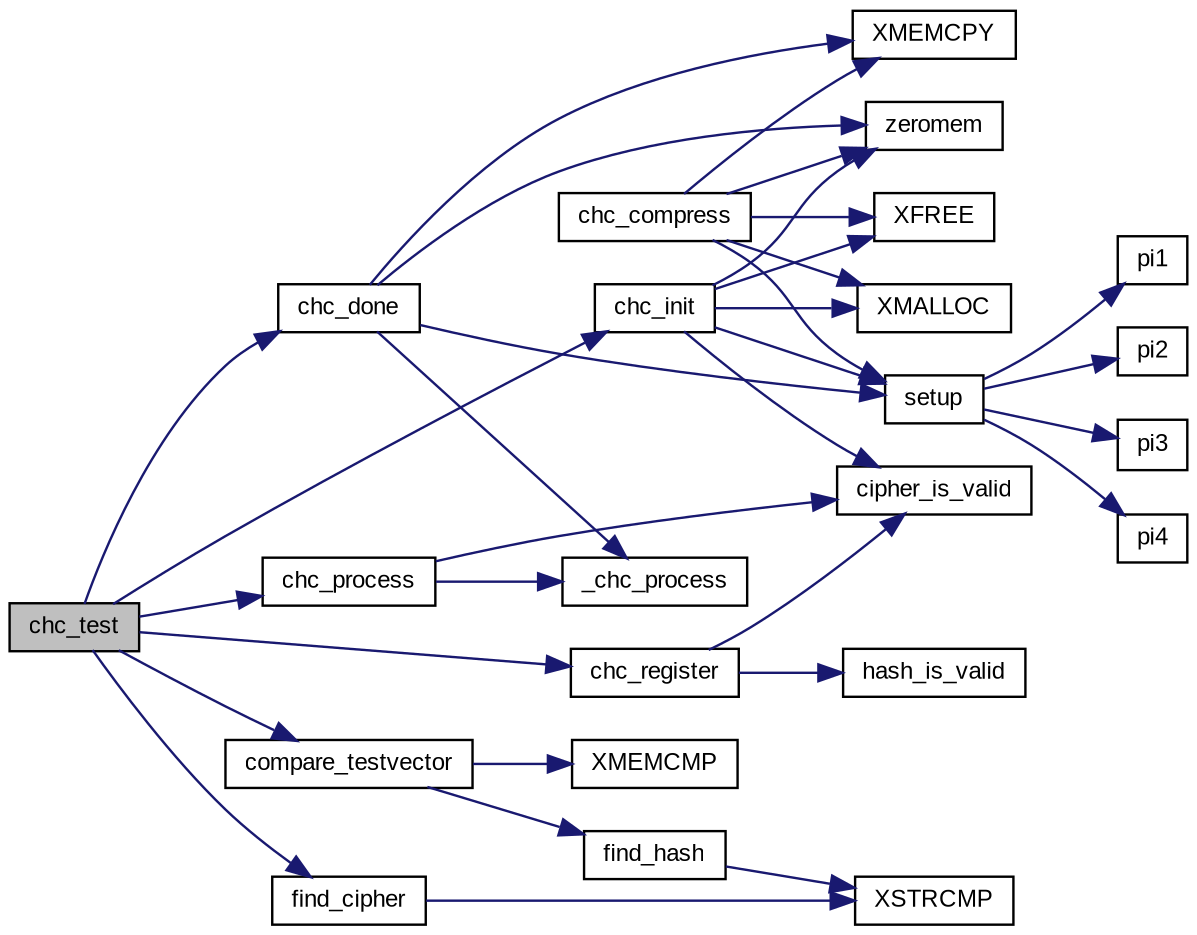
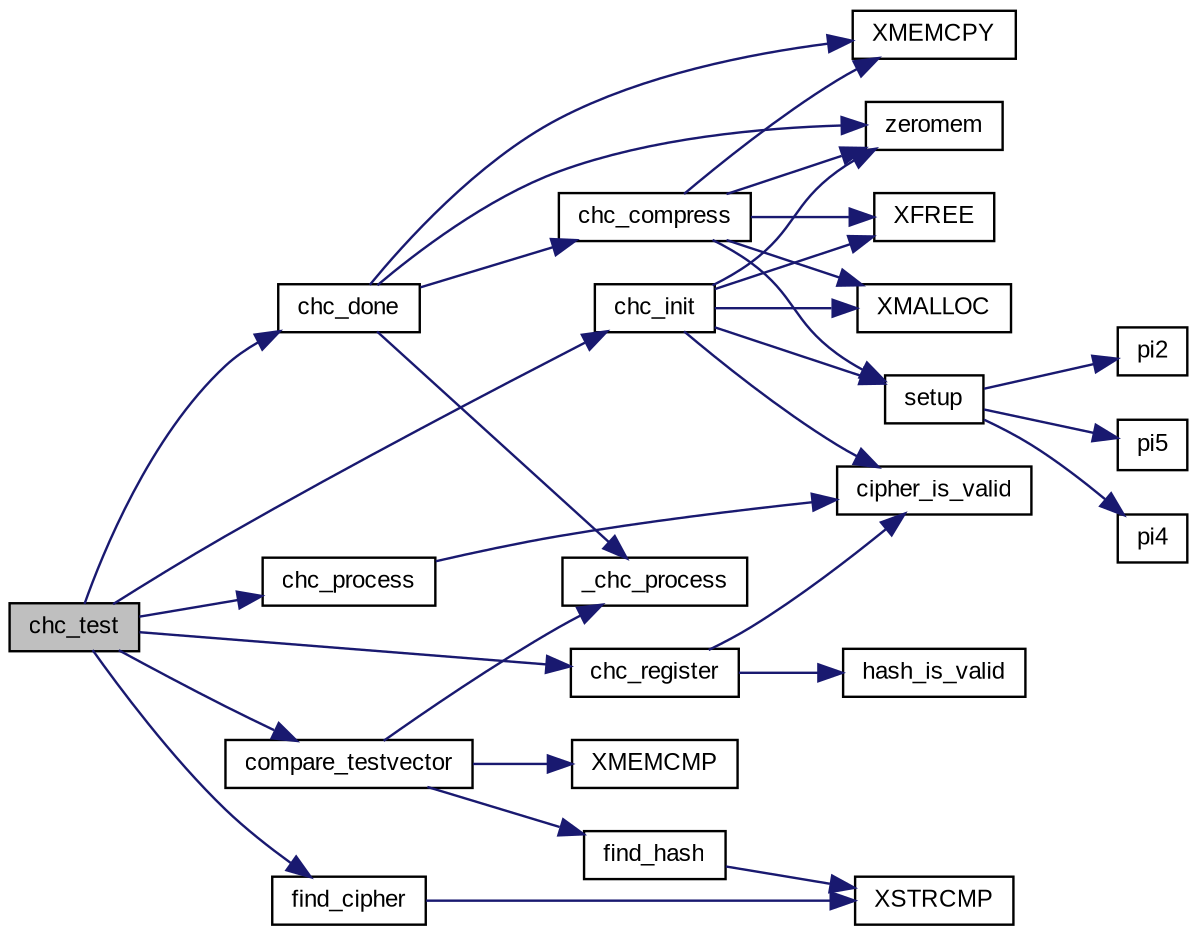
node "pi1": removed
edge "chc_done" -> "setup": now "chc_done" -> "chc_compress"
node "pi3": label "pi3" -> "pi5"
edge "chc_process" -> "_chc_process": now "compare_testvector" -> "_chc_process"
